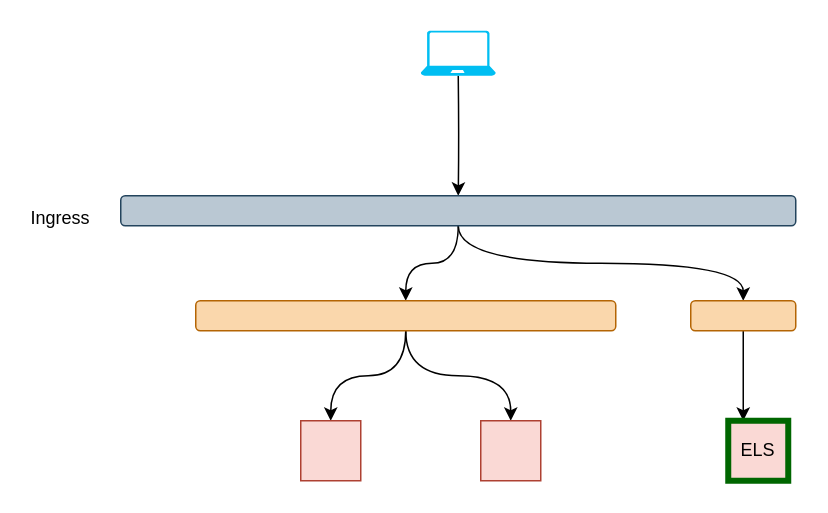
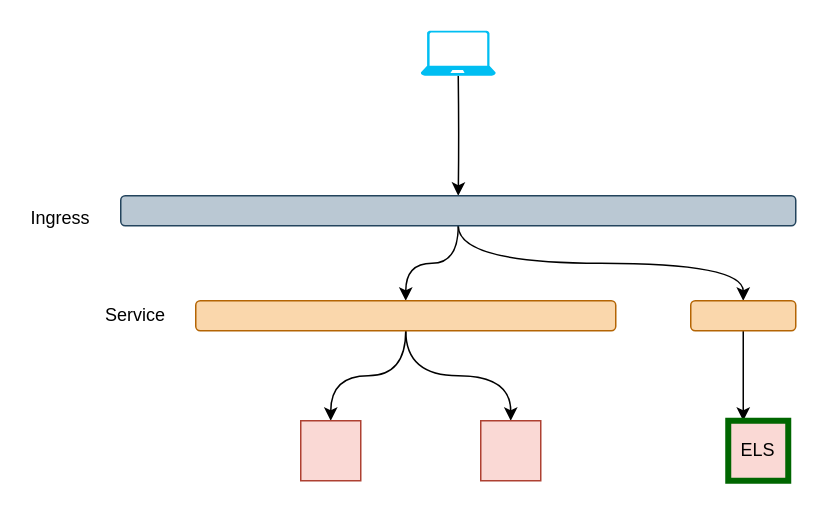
node "Service": added
